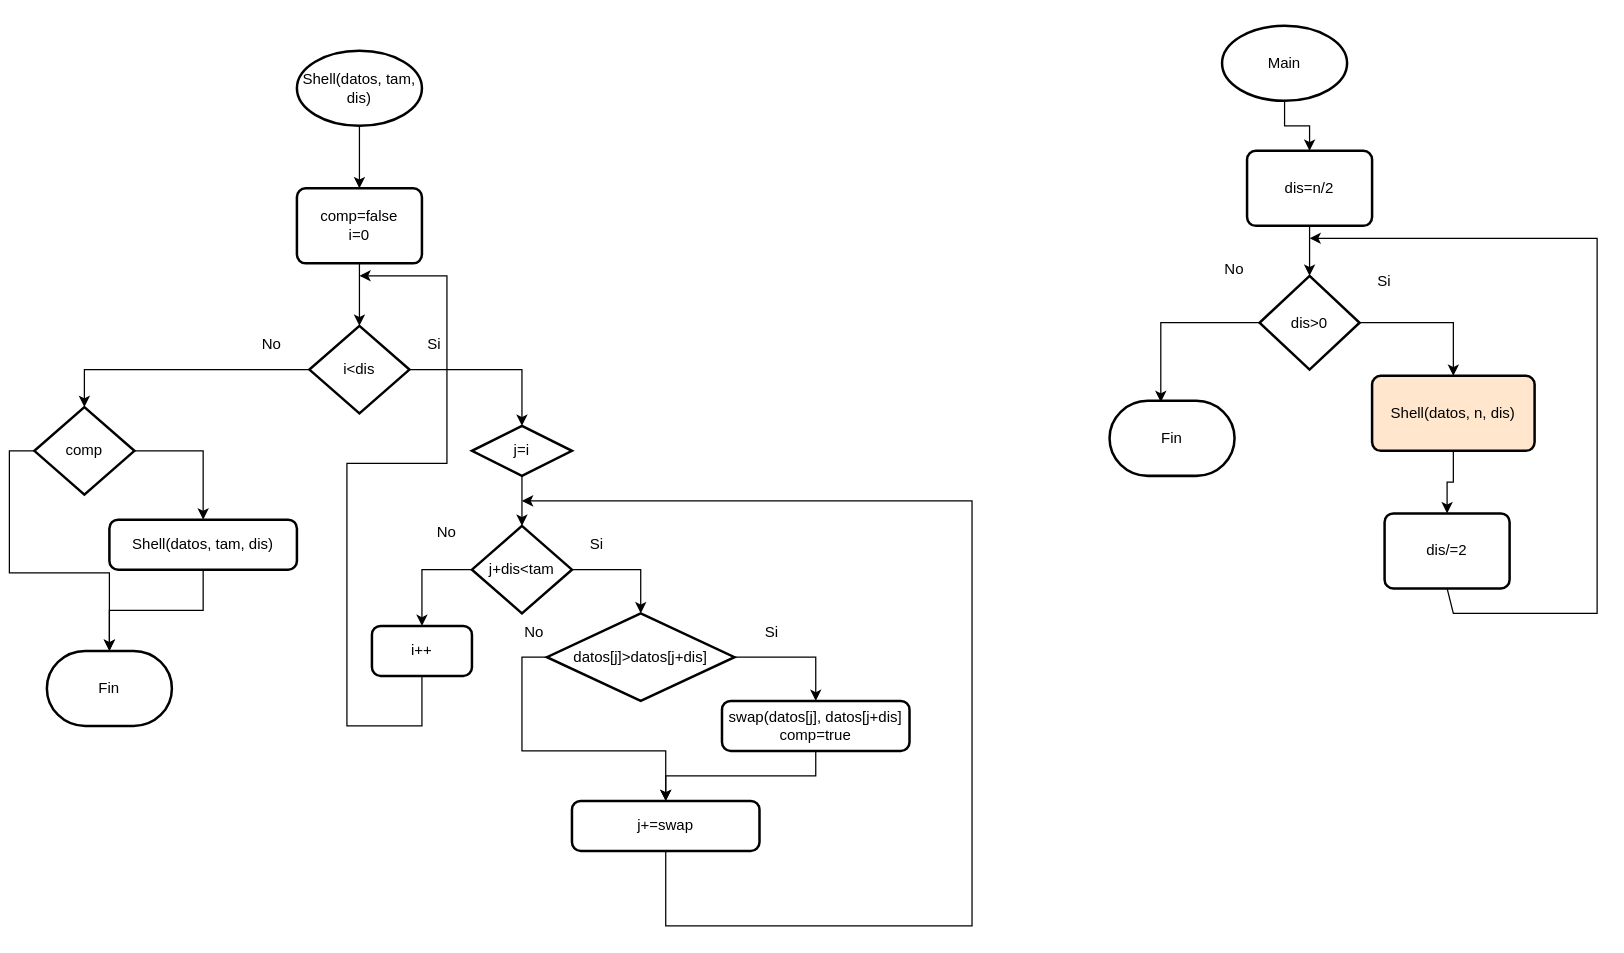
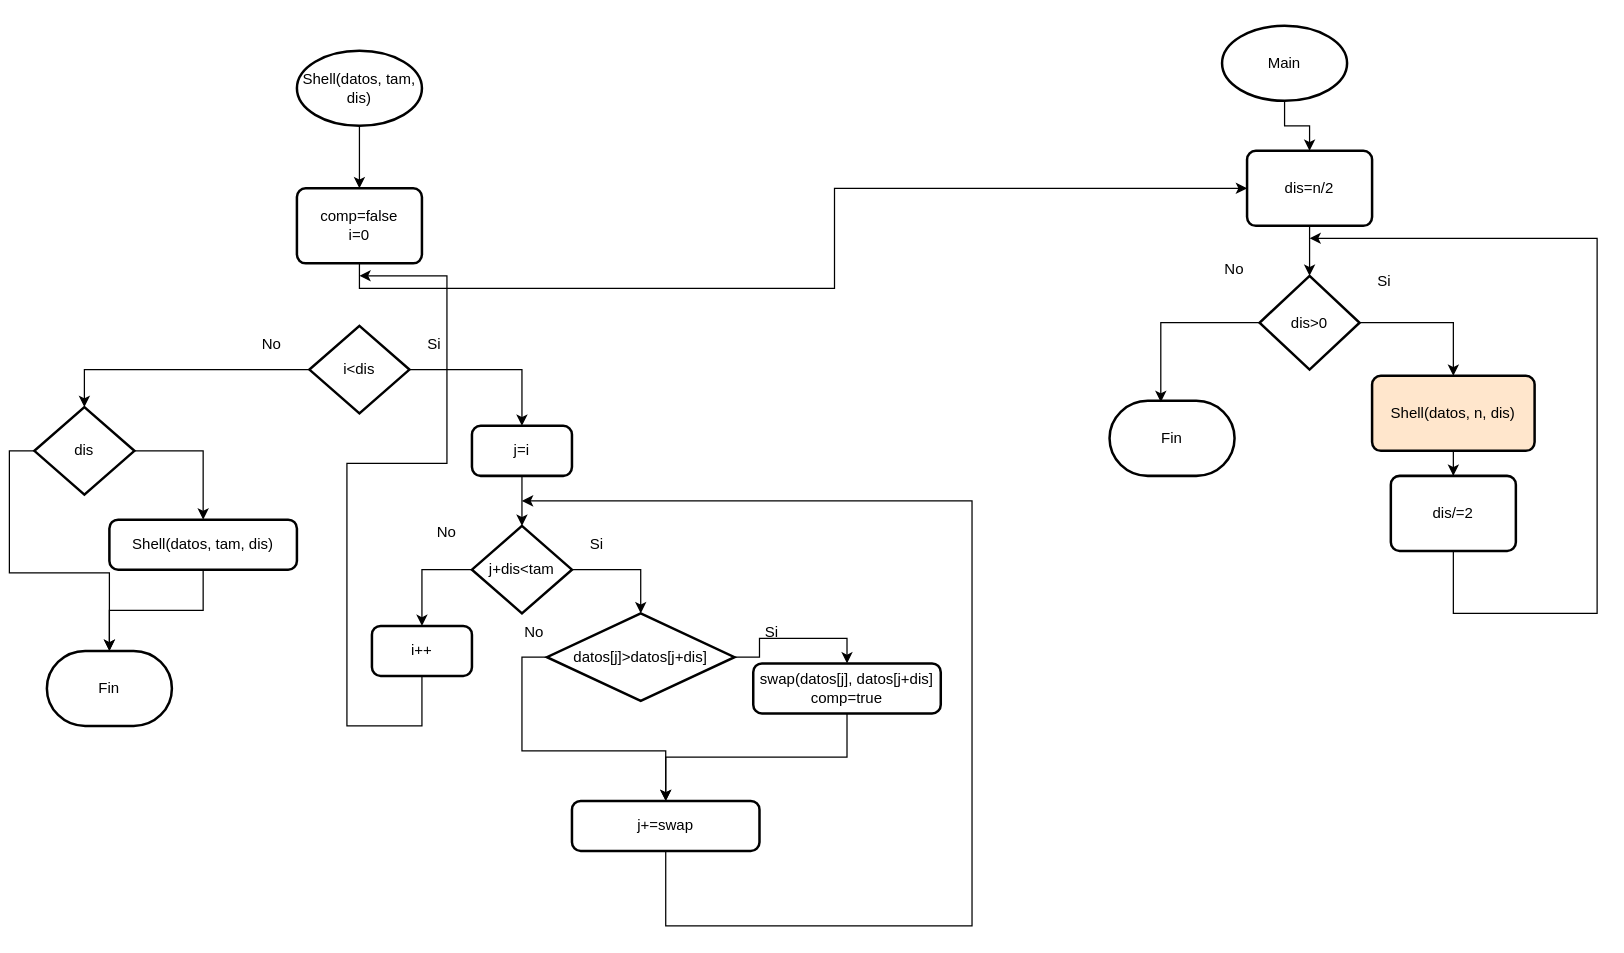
edge "comp=false i=0" -> "i<dis": now "comp=false i=0" -> "dis=n/2"
node "comp": label "comp" -> "dis"
node "j=i": shape diamond -> rounded rectangle
node "dis/=2": moved (1447, 551) -> (1453, 513)
node "swap(datos[j], datos[j+dis] comp=true": moved (816, 726) -> (847, 688)
